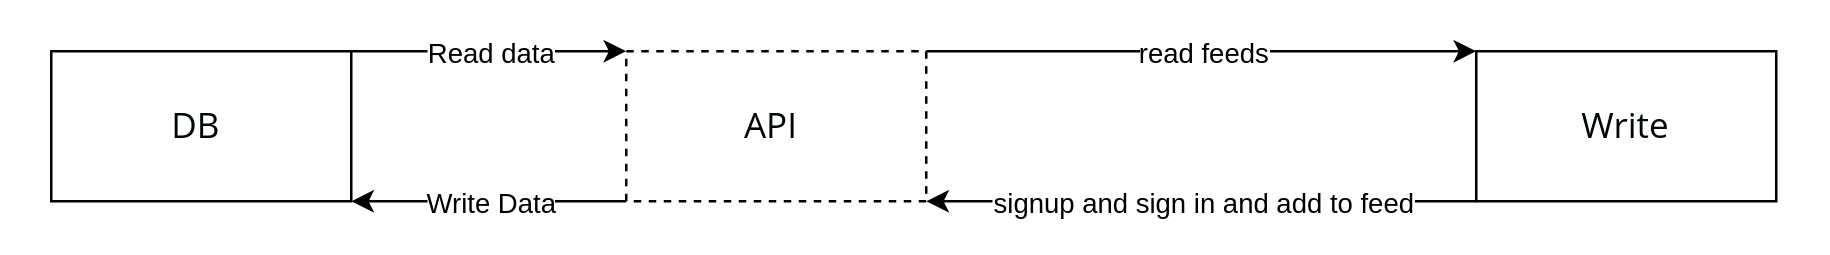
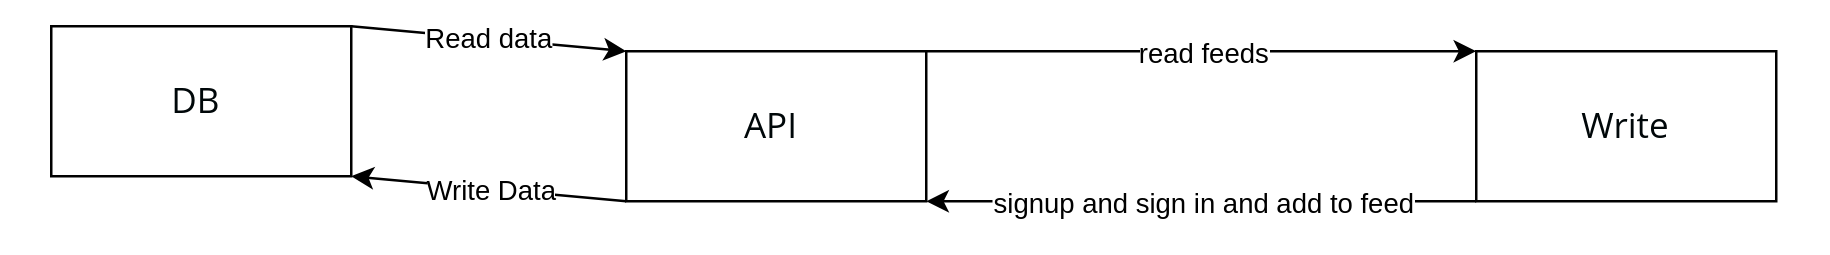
node "DB": moved (201, 126) -> (201, 101)
node "API": style dashed -> solid
